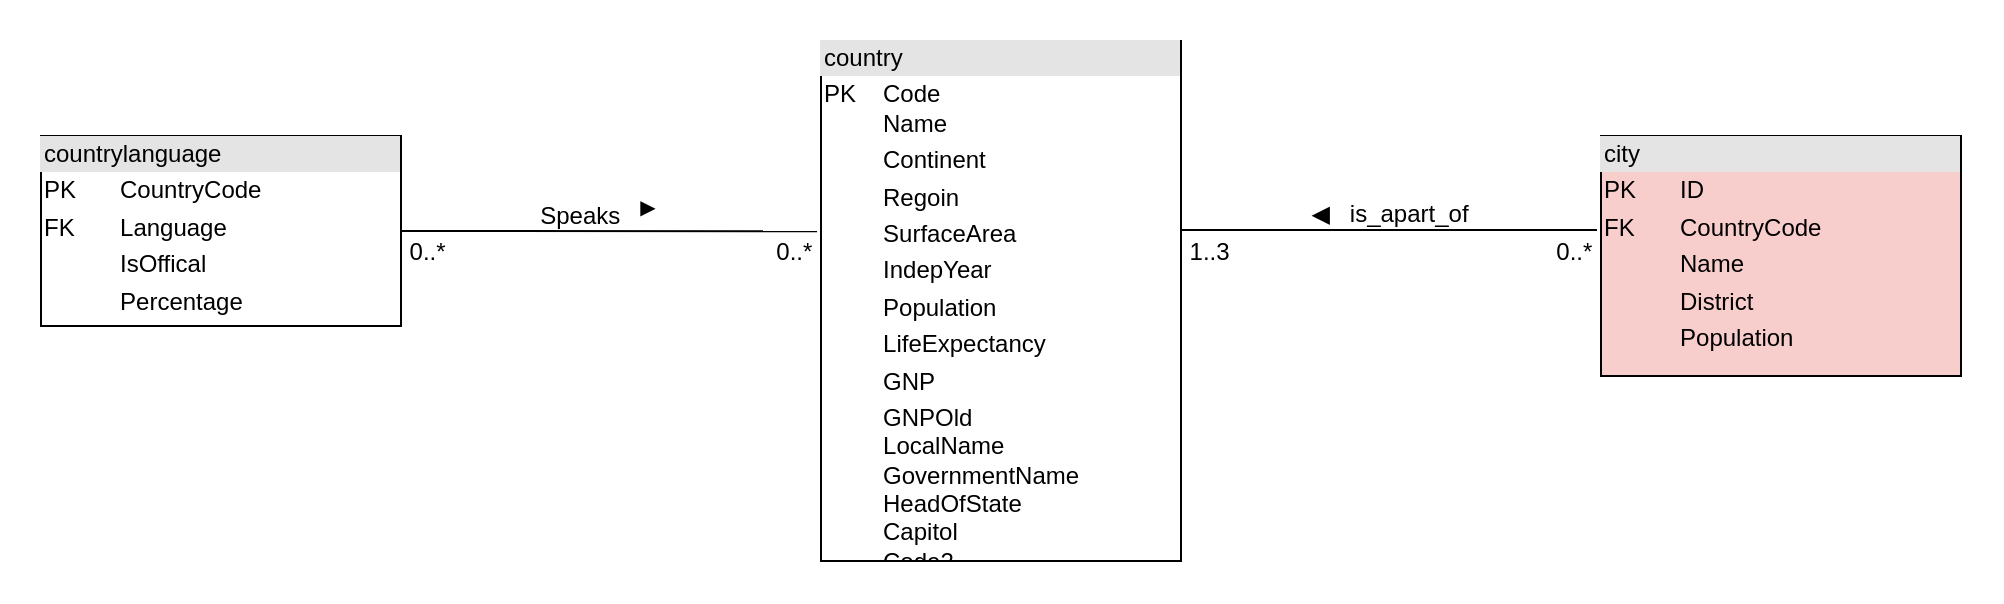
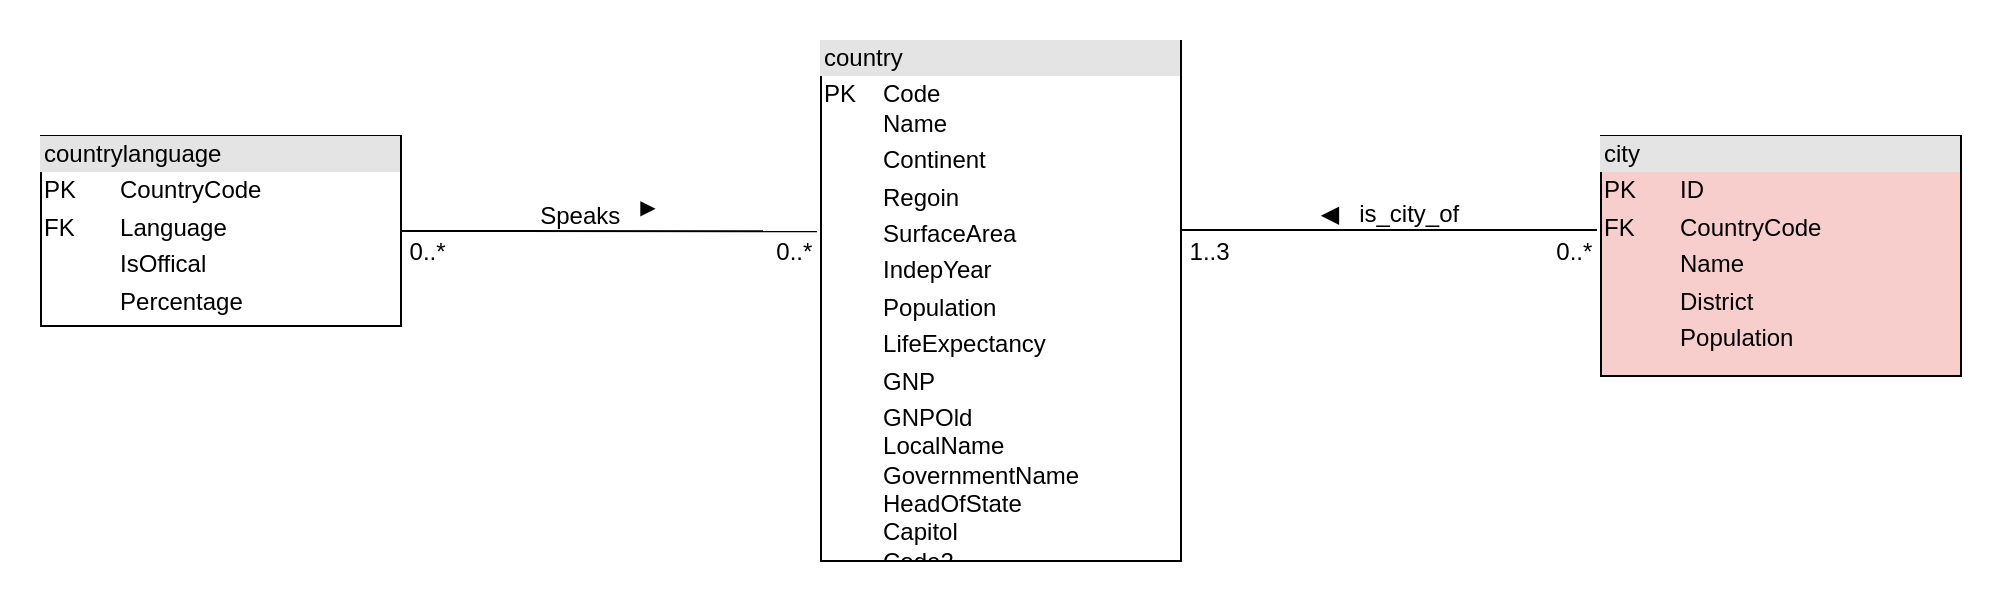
node "◀ is_apart_of": label "◀ is_apart_of" -> "◀ is_city_of"
